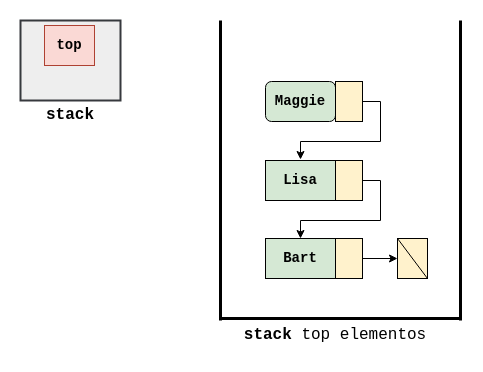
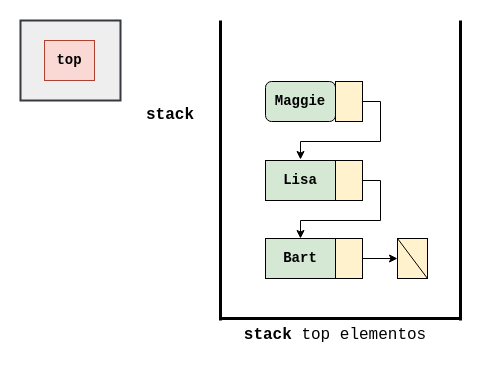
node "top": moved (70, 46) -> (70, 61)
node "stack": moved (71, 116) -> (171, 116)
